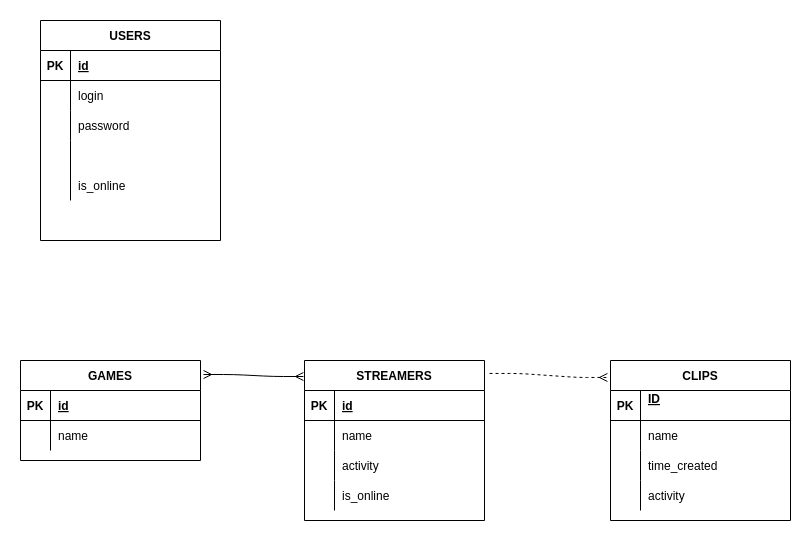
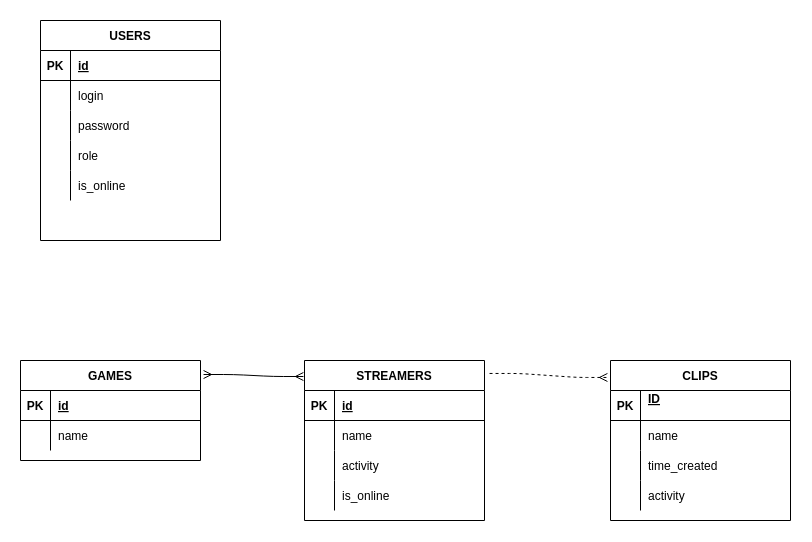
node "role": added
